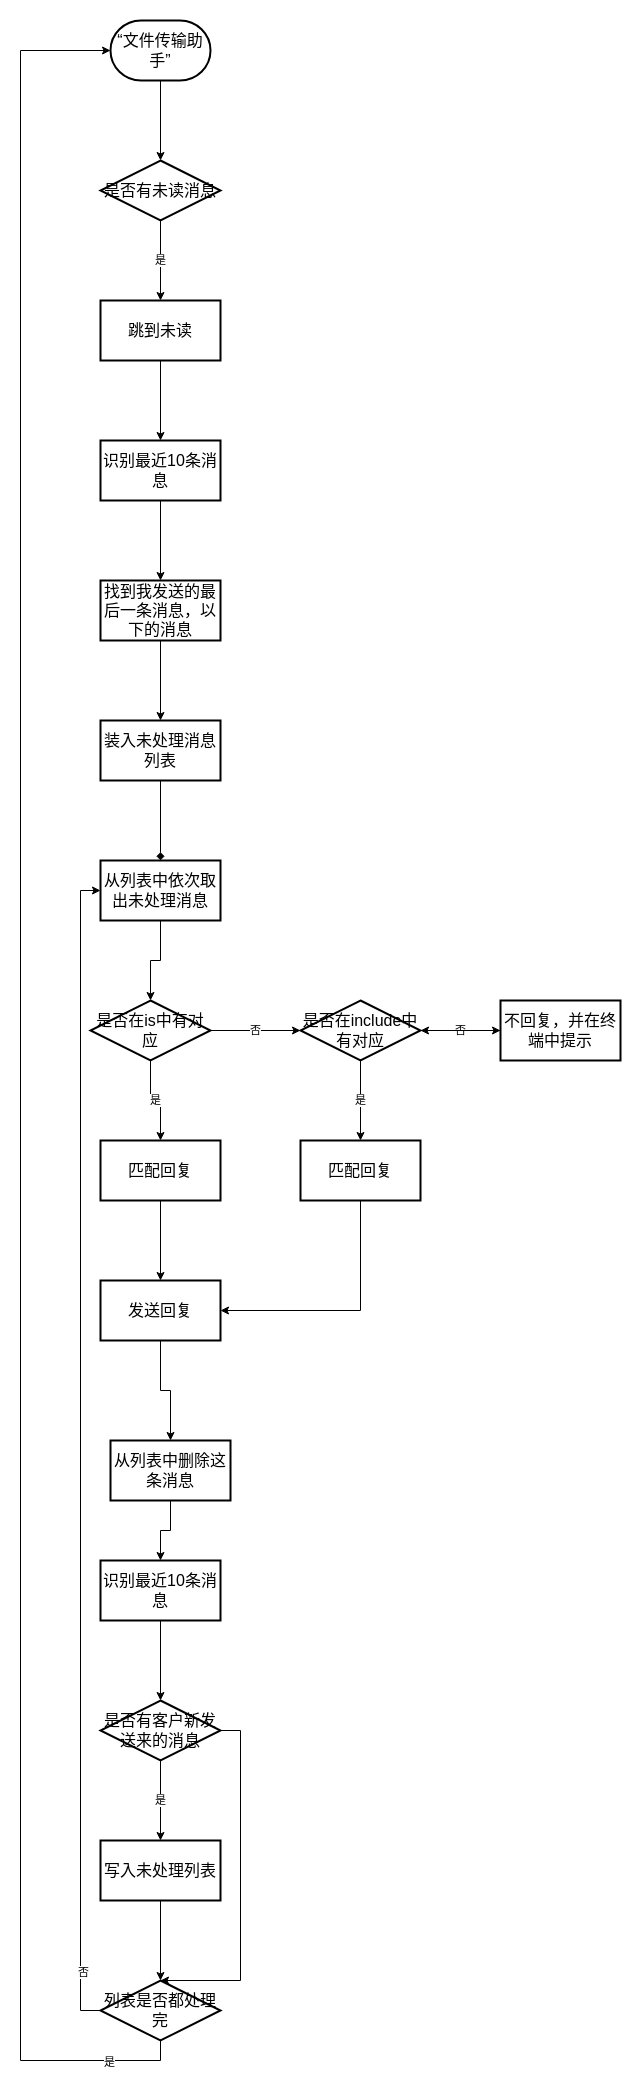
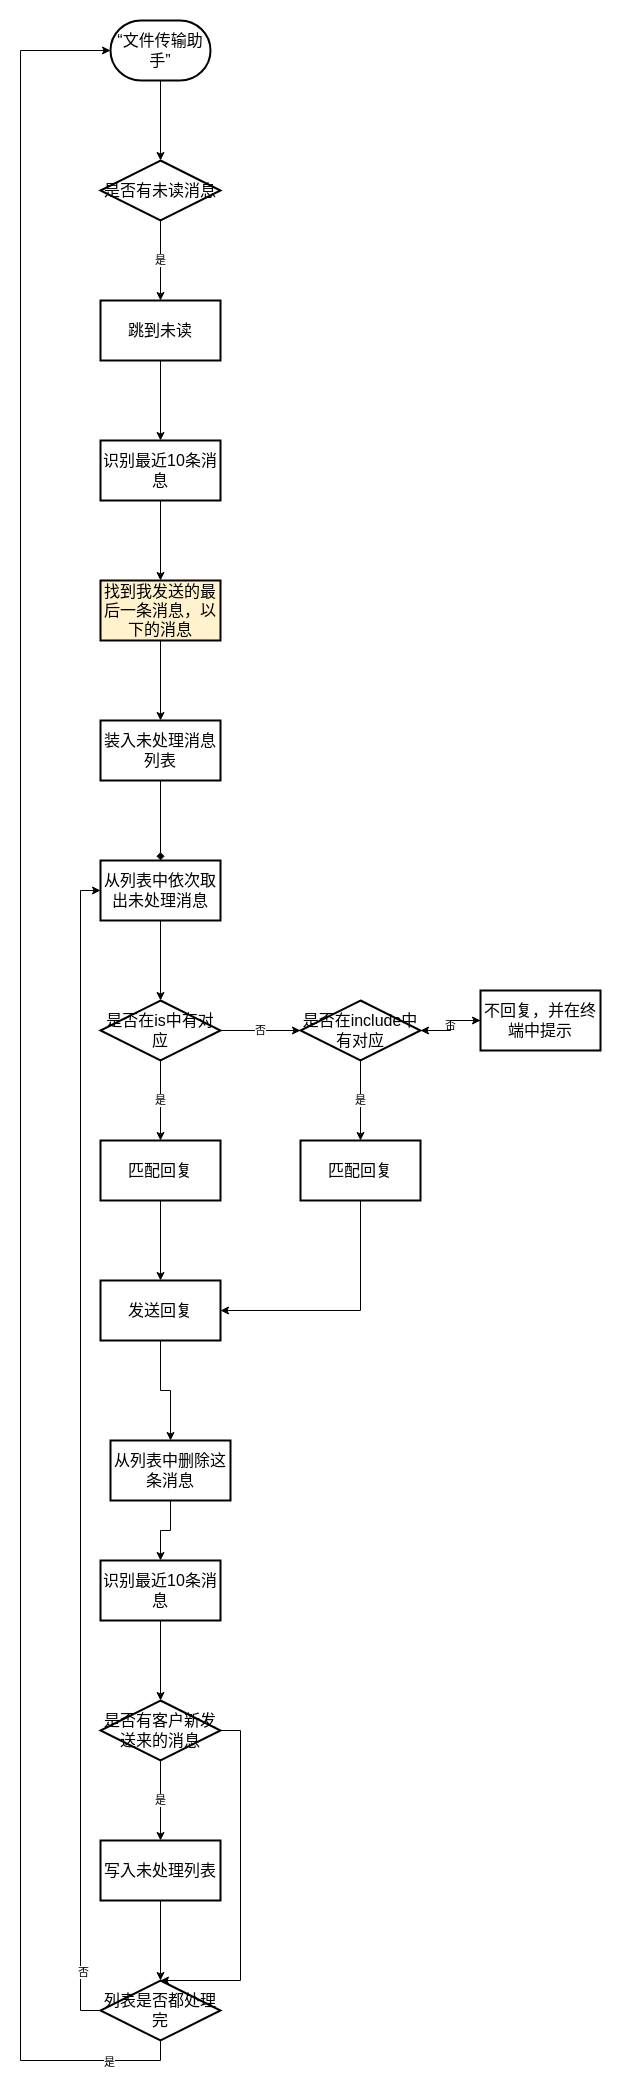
node "找到我发送的最后一条消息，以下的消息": fillcolor #ffffff -> #fff2cc
node "是否在is中有对应": moved (151, 1031) -> (161, 1031)
node "不回复，并在终端中提示": moved (561, 1031) -> (541, 1021)
